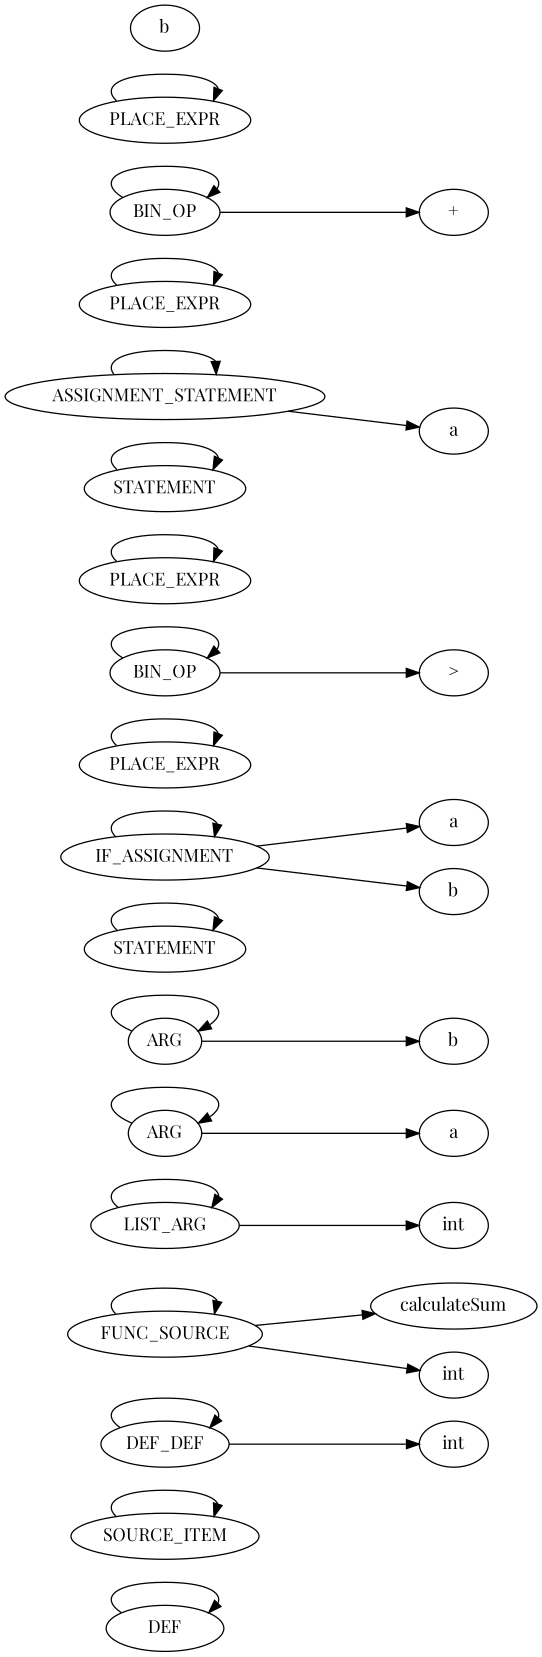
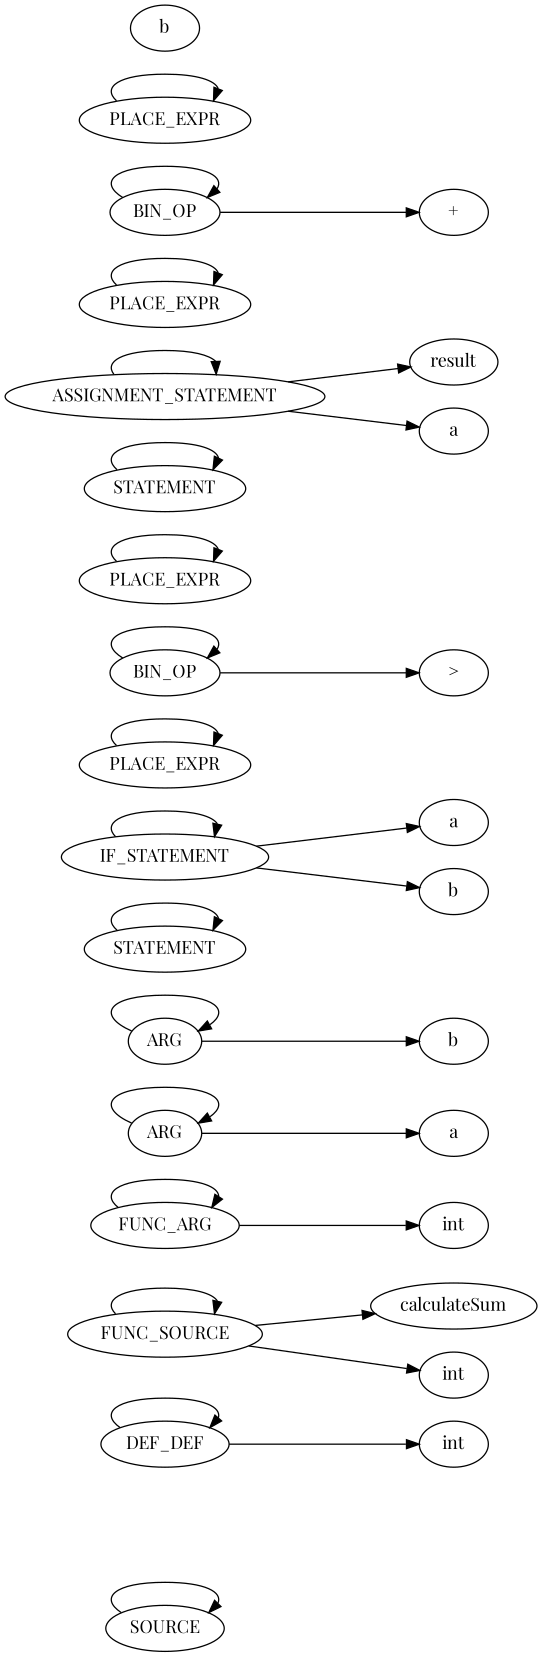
node "result": added
node "IF_ASSIGNMENT": label "IF_ASSIGNMENT" -> "IF_STATEMENT"
node "LIST_ARG": label "LIST_ARG" -> "FUNC_ARG"
node "SOURCE_ITEM": removed
node "DEF": label "DEF" -> "SOURCE"
